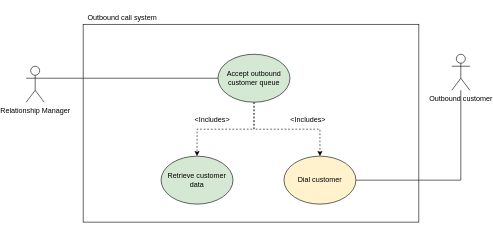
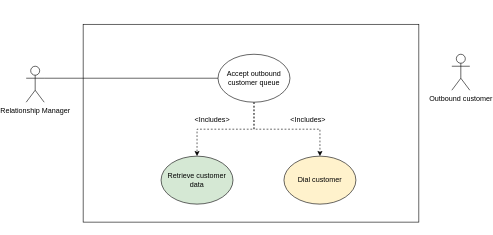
node "Outbound call system": removed
node "Accept outbound customer queue": fillcolor #d5e8d4 -> #ffffff
edge "Outbound customer" -- "Dial customer": removed
